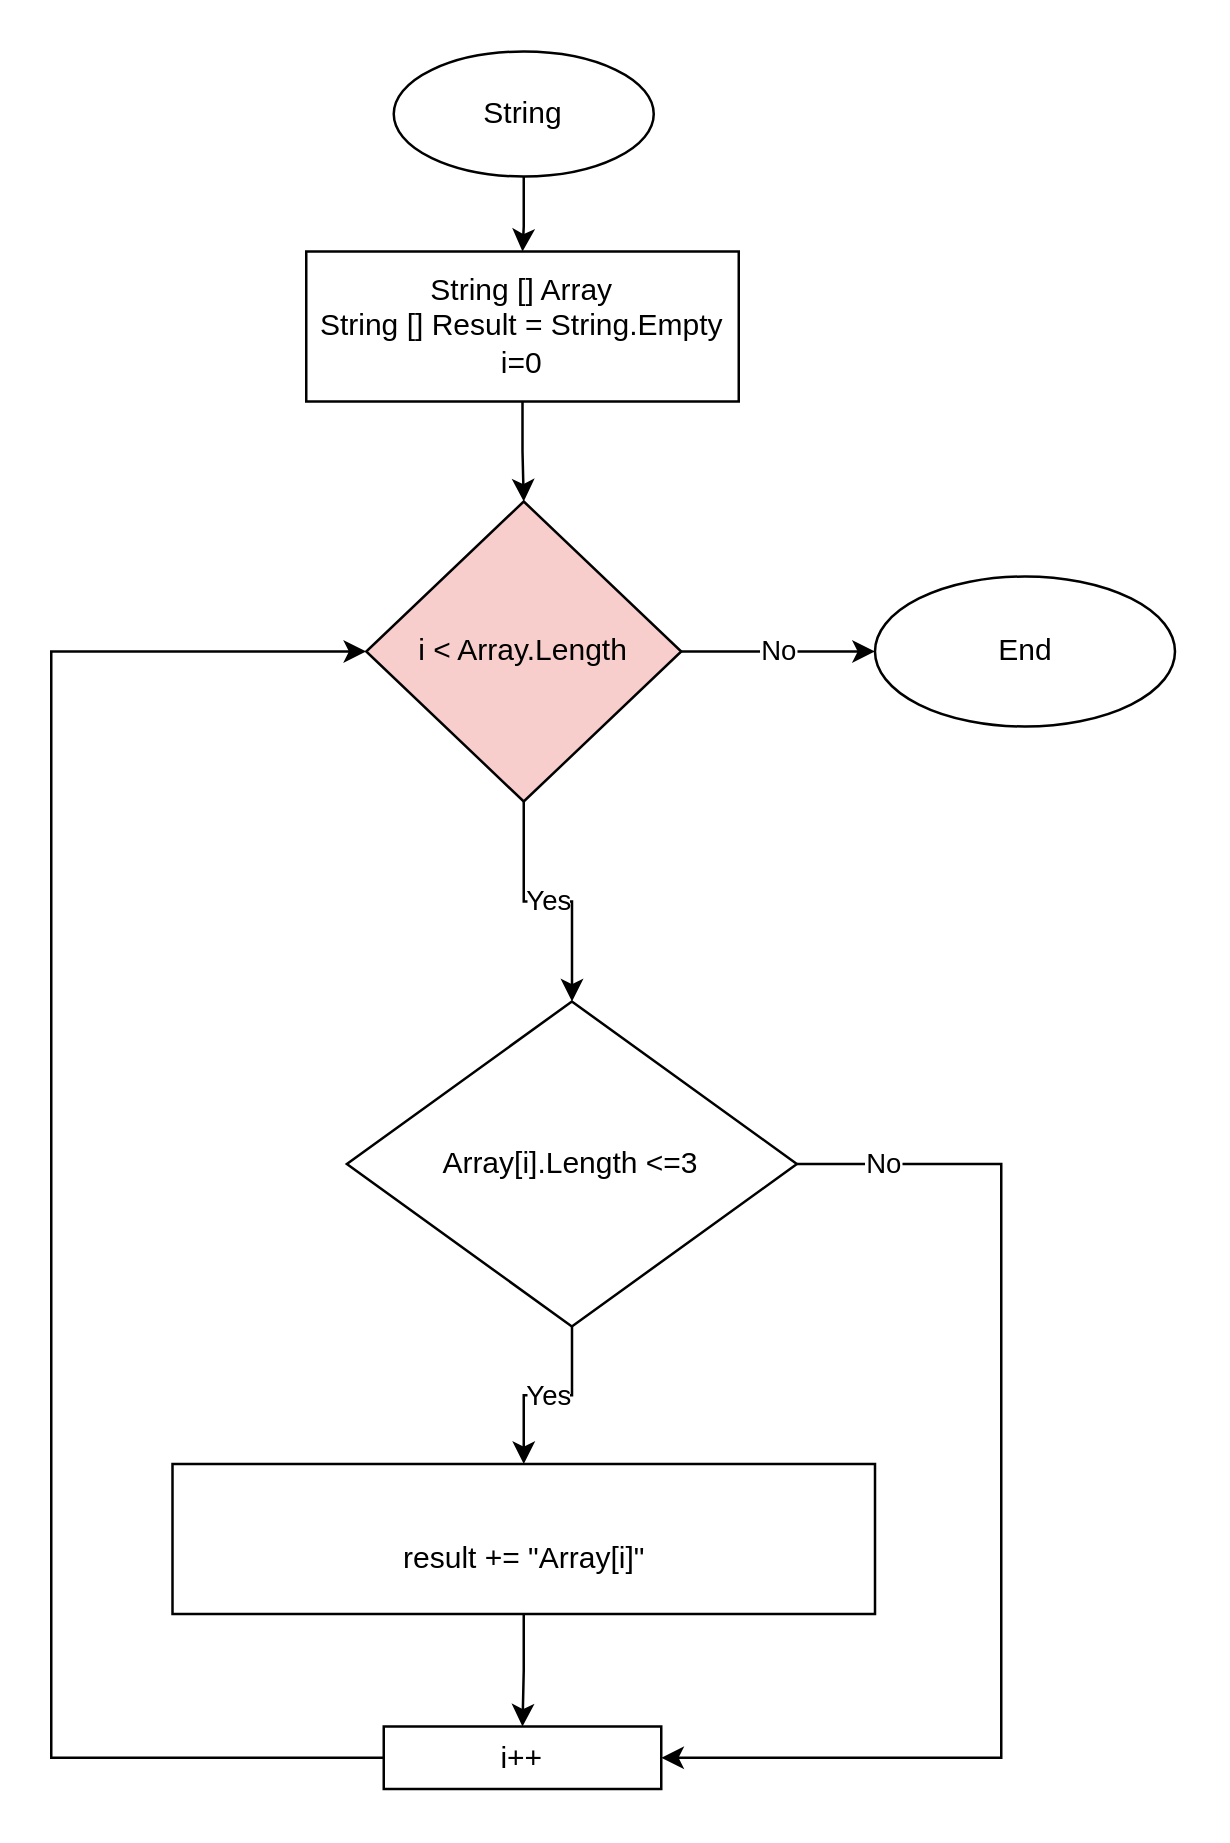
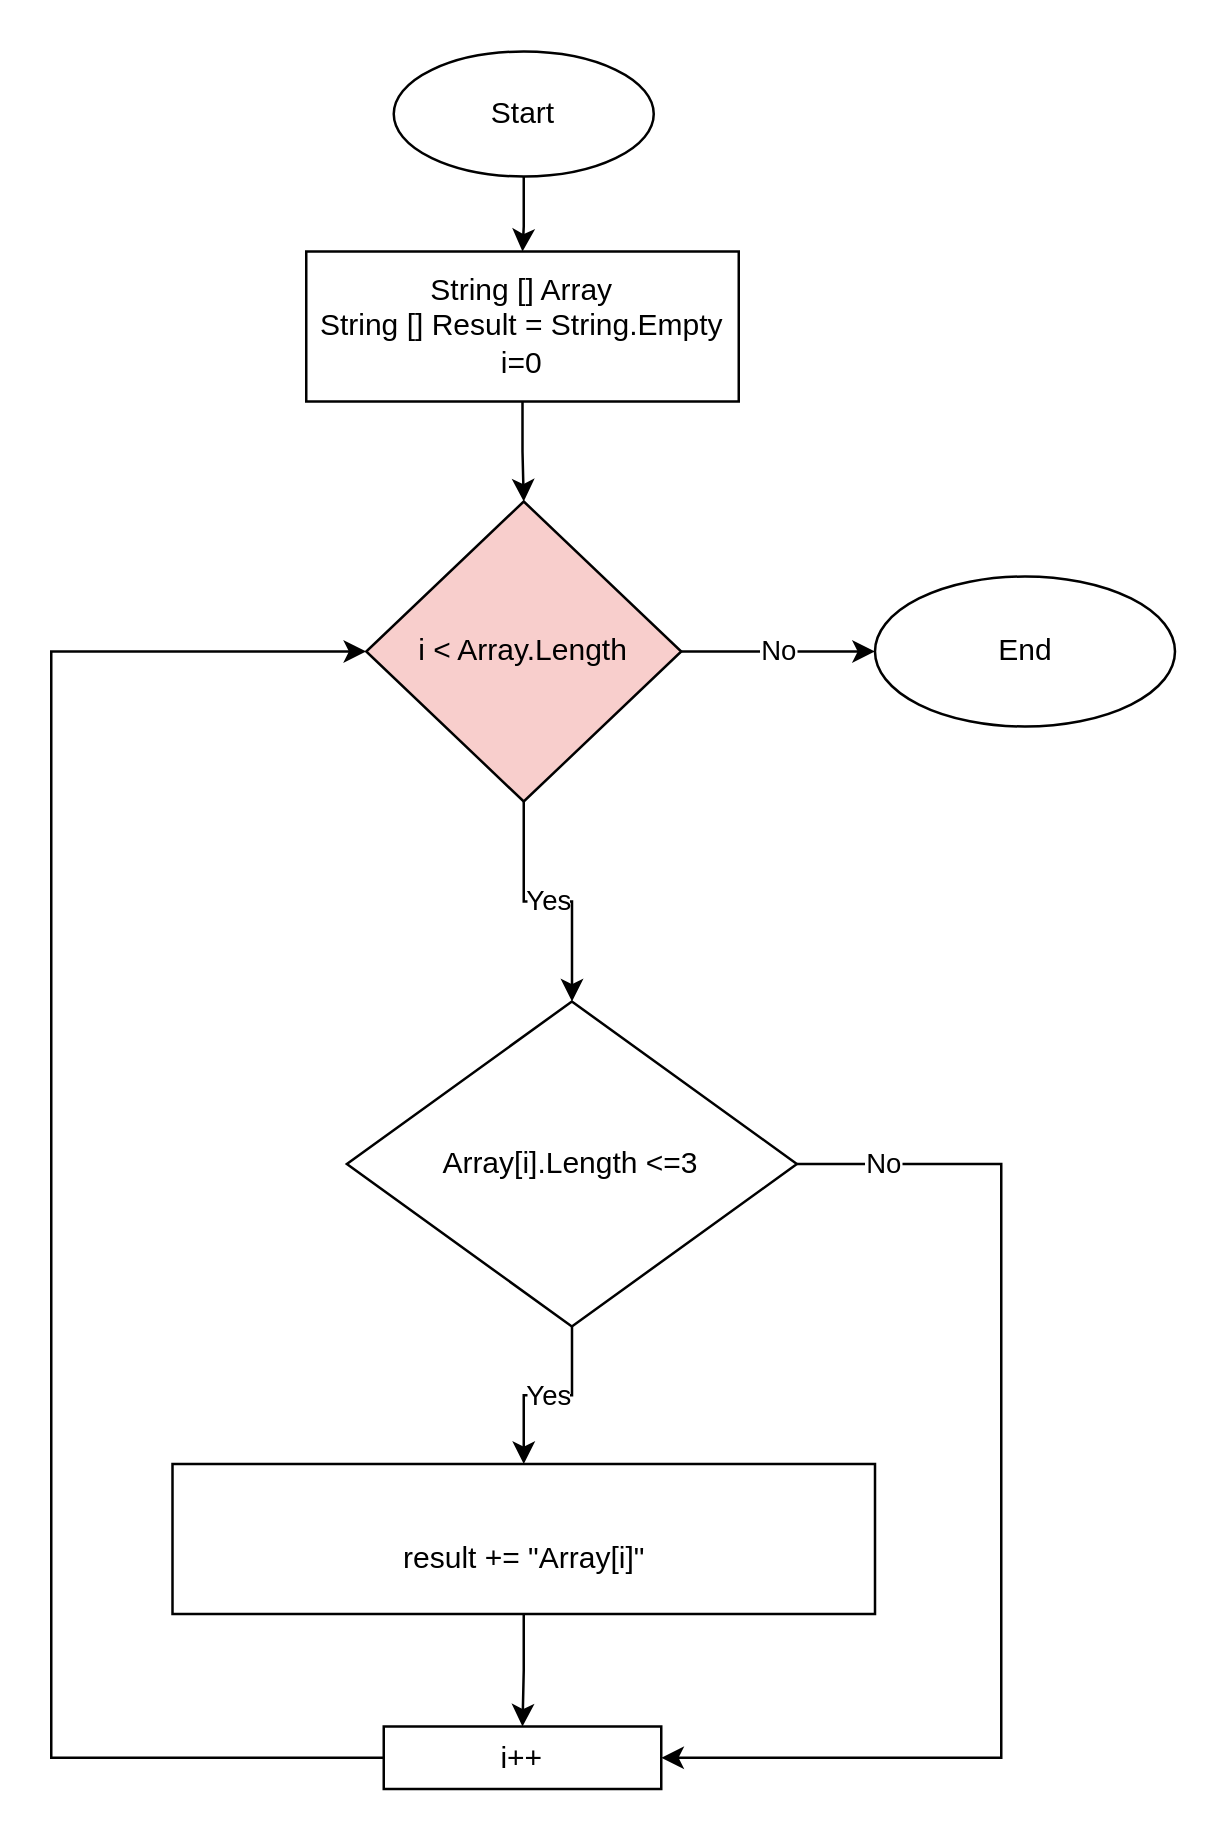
node "String": label "String" -> "Start"
